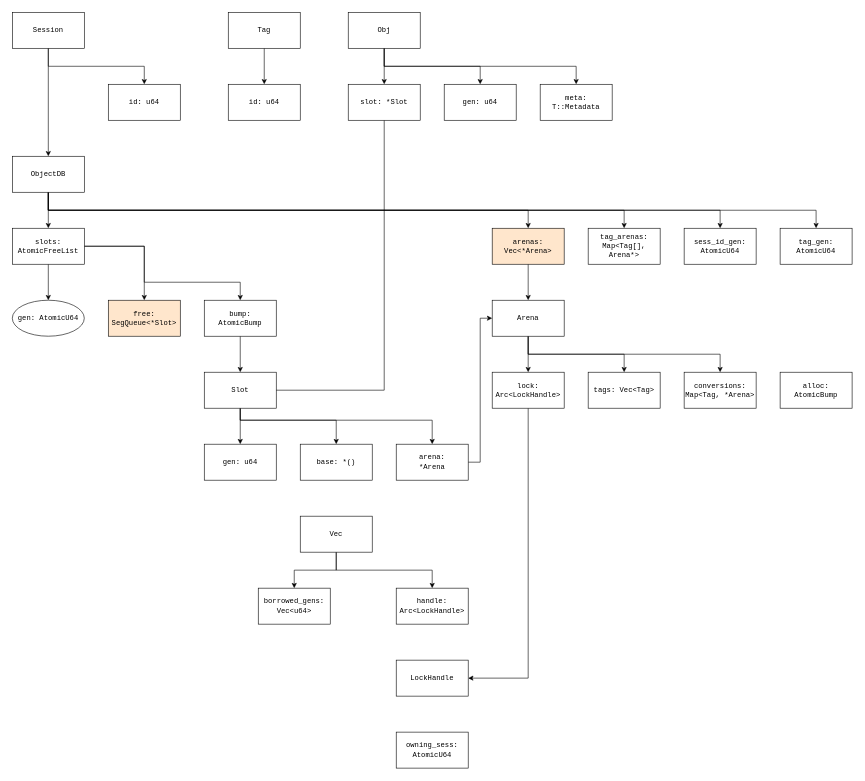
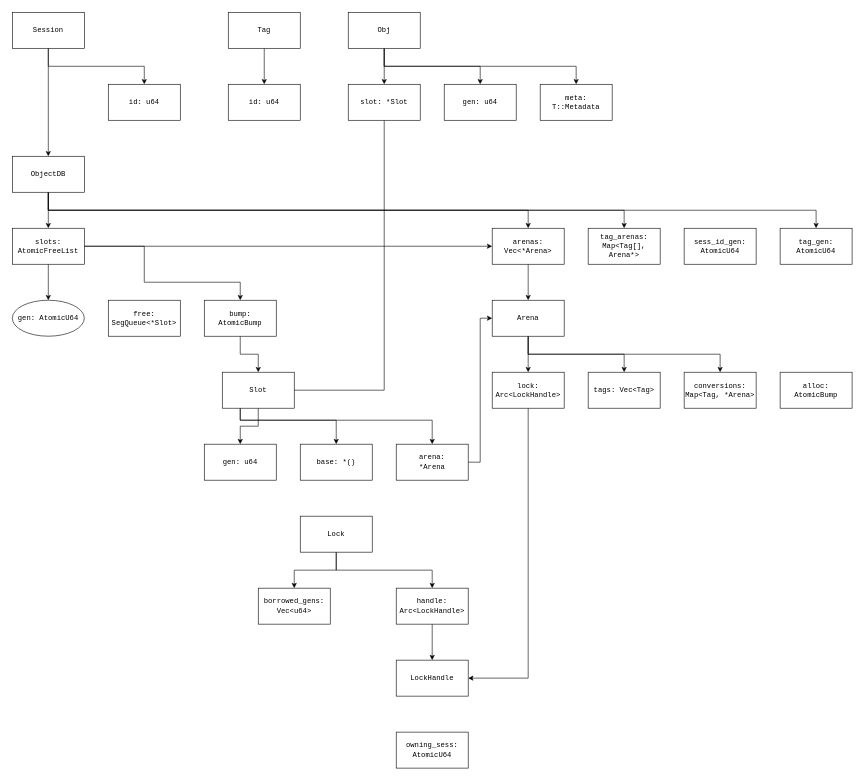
edge "ObjectDB" -> "sess_id_gen: AtomicU64": removed
node "arenas: Vec<*Arena>": fillcolor #ffe6cc -> #ffffff
edge "slots: AtomicFreeList" -> "free: SegQueue<*Slot>": now "slots: AtomicFreeList" -> "arenas: Vec<*Arena>"
node "free: SegQueue<*Slot>": fillcolor #ffe6cc -> #ffffff
node "Slot": moved (240, 390) -> (258, 390)
node "Vec": label "Vec" -> "Lock"
edge "handle: Arc<LockHandle>" -> "LockHandle": added
